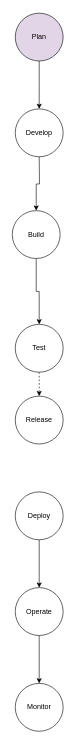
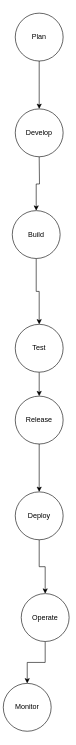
node "Plan": fillcolor #e1d5e7 -> #ffffff
edge "Test" -> "Release": style dashed -> solid
edge "Release" -> "Deploy": added
node "Operate": moved (39, 612) -> (45, 618)
node "Monitor": moved (39, 708) -> (27, 708)
